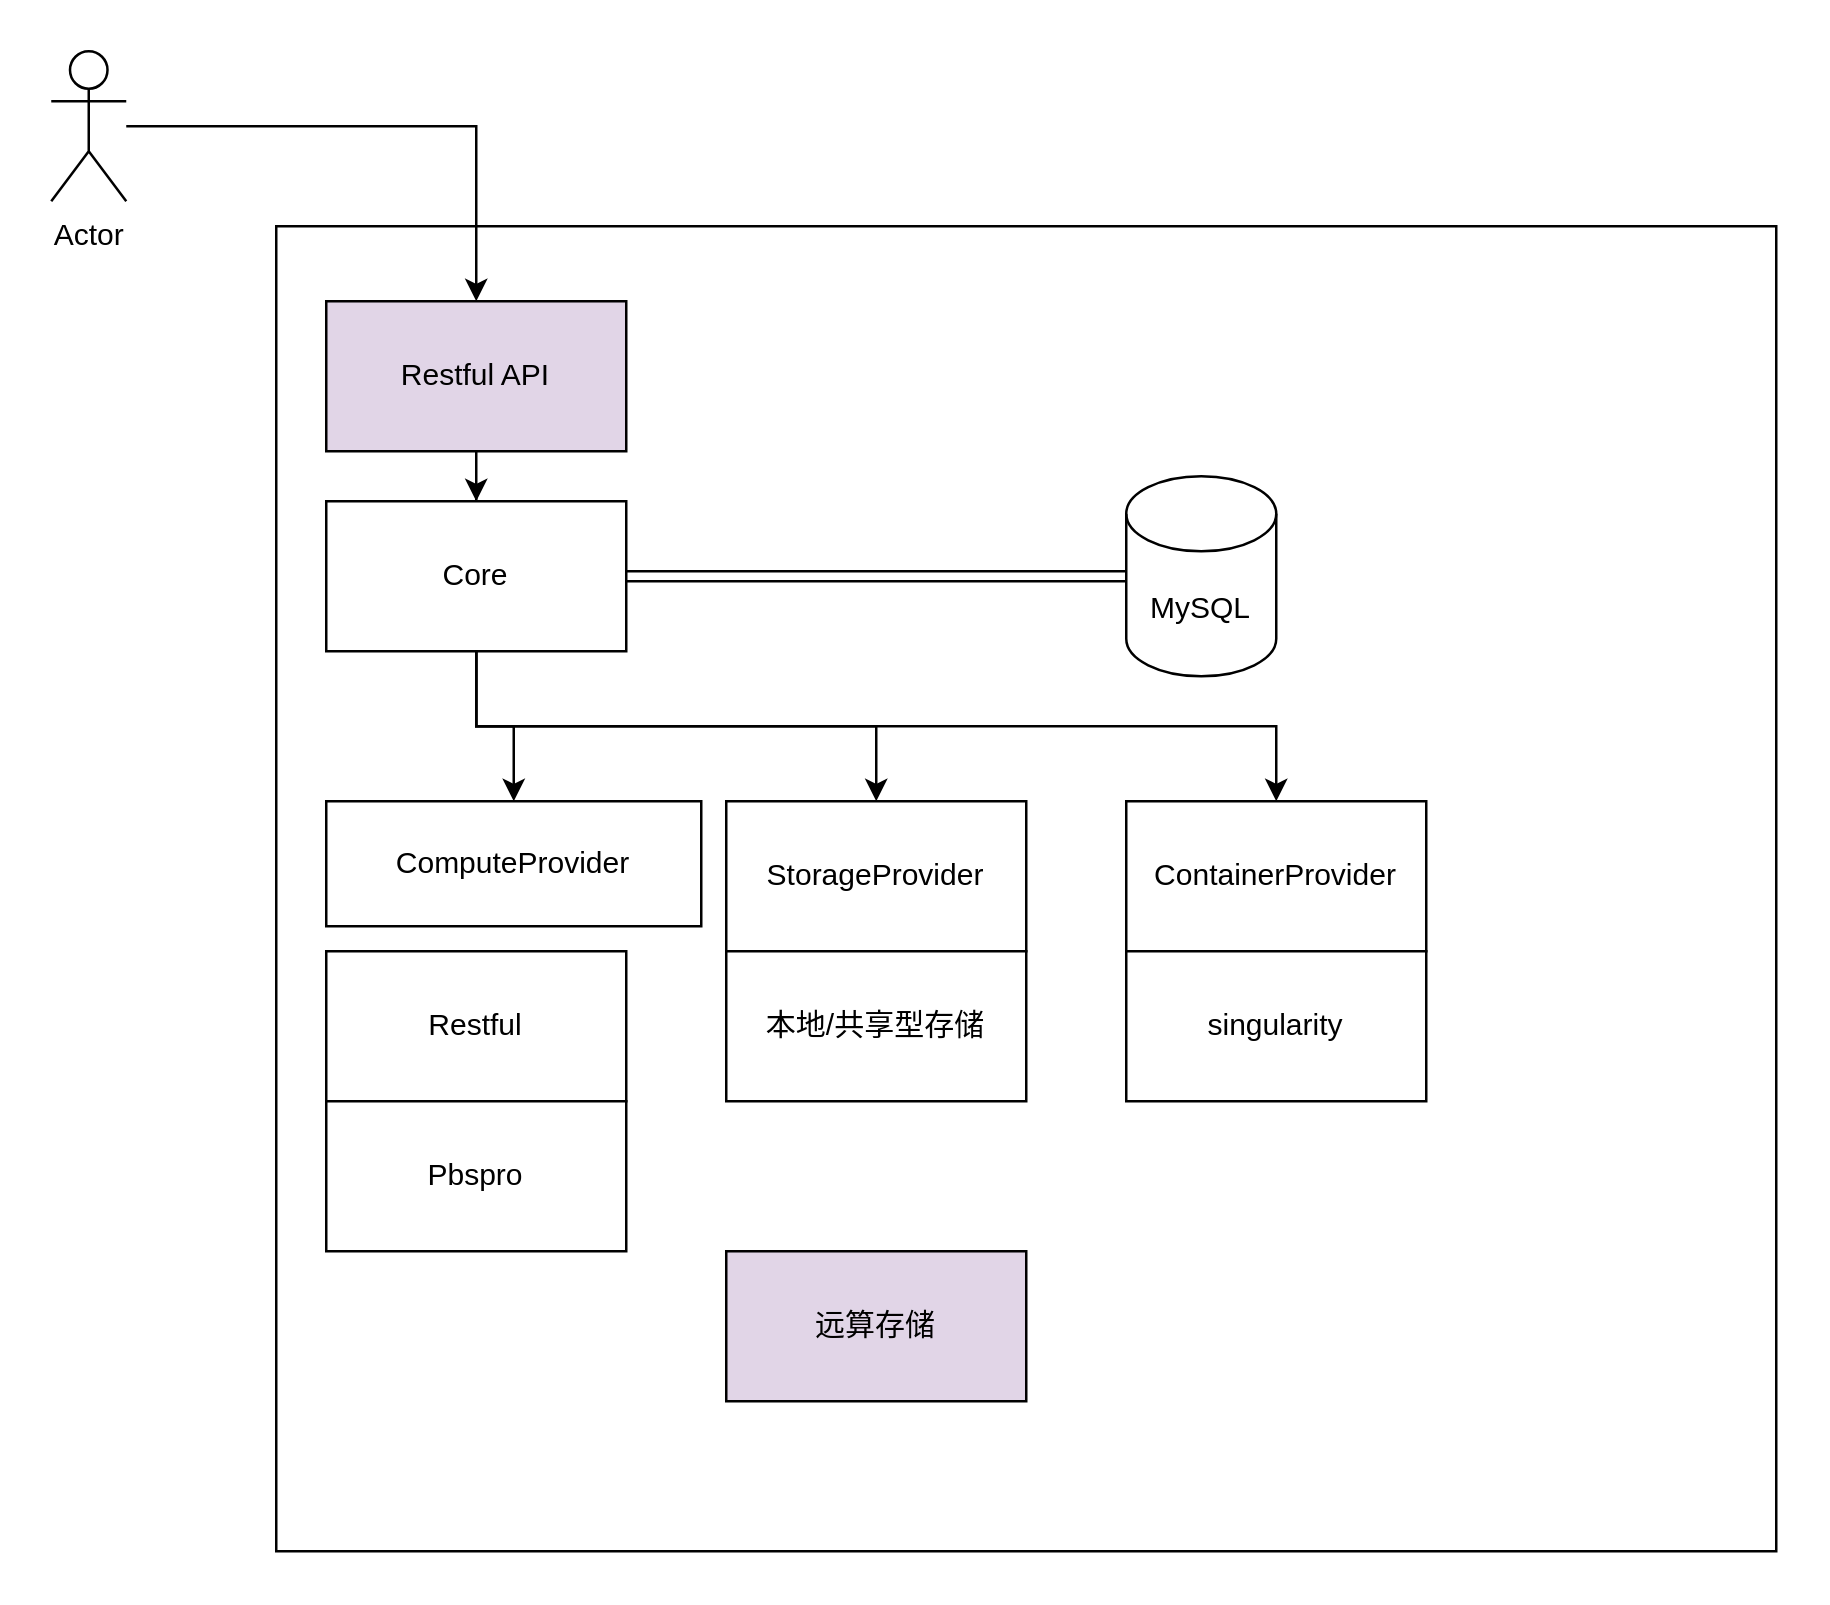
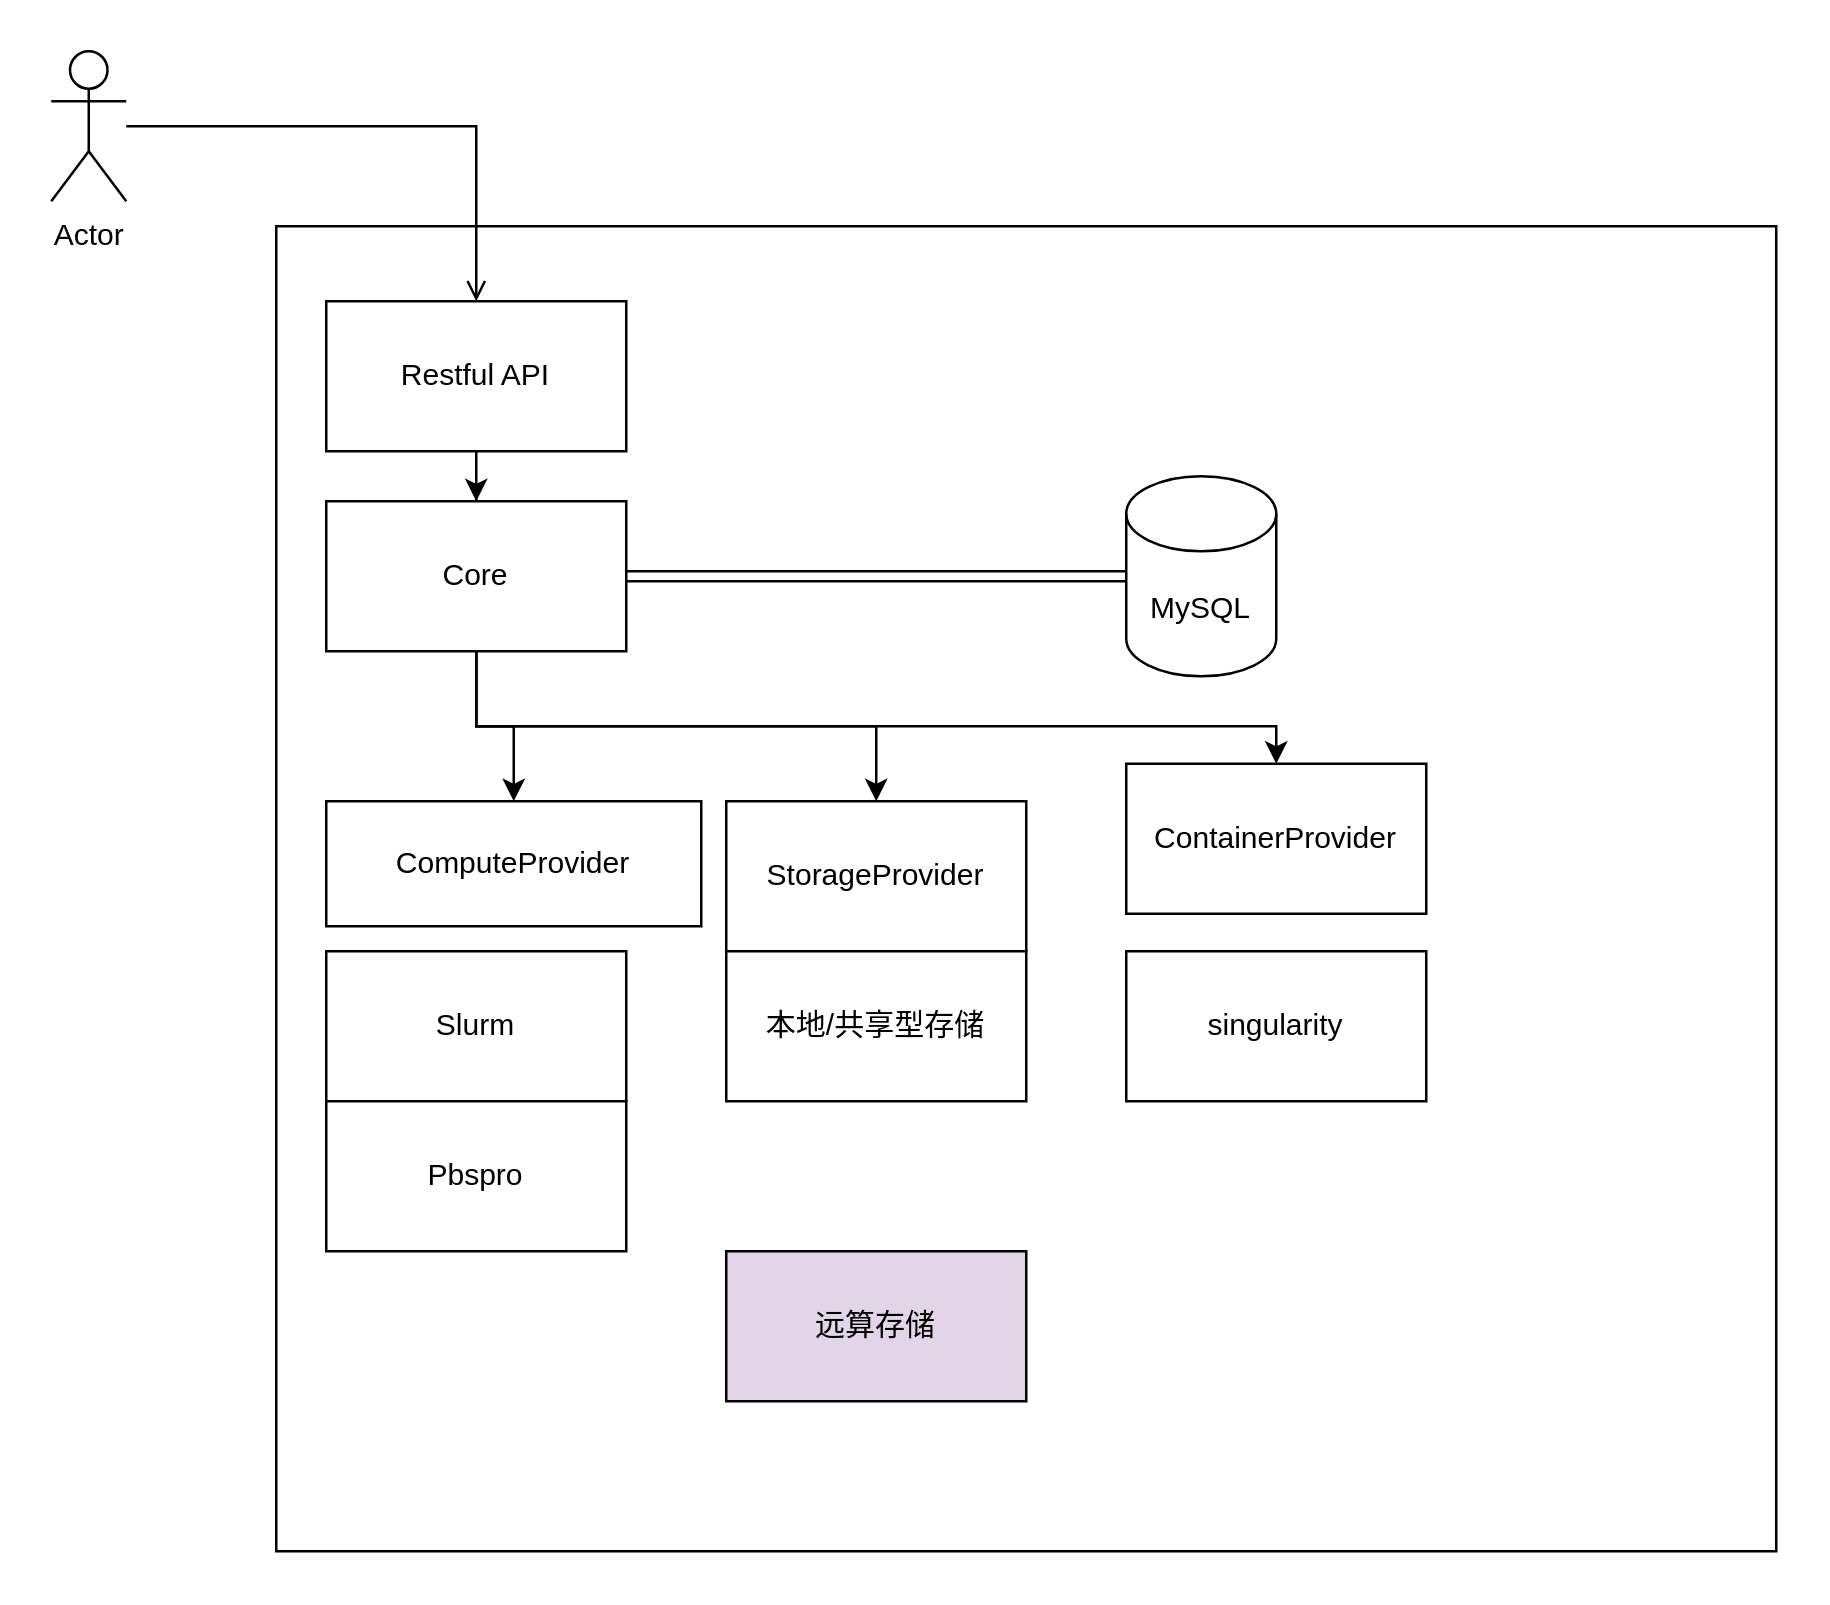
edge "Actor" -> "Restful API": arrowhead classic -> open
node "Restful API": fillcolor #e1d5e7 -> #ffffff
node "ContainerProvider": moved (1276, 876) -> (1276, 839)
node "Restful": label "Restful" -> "Slurm"
